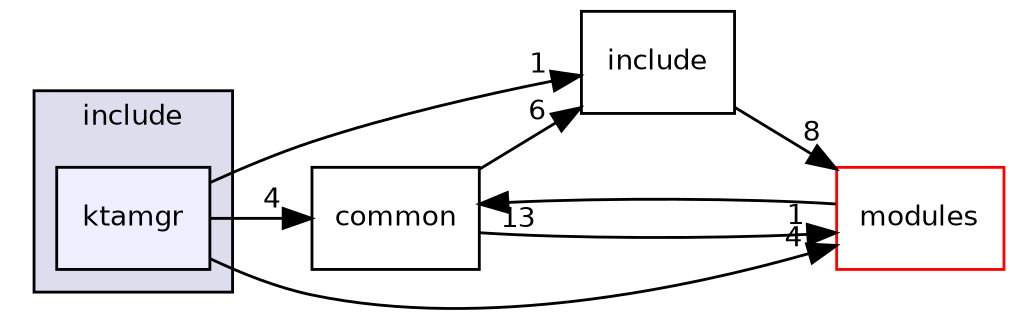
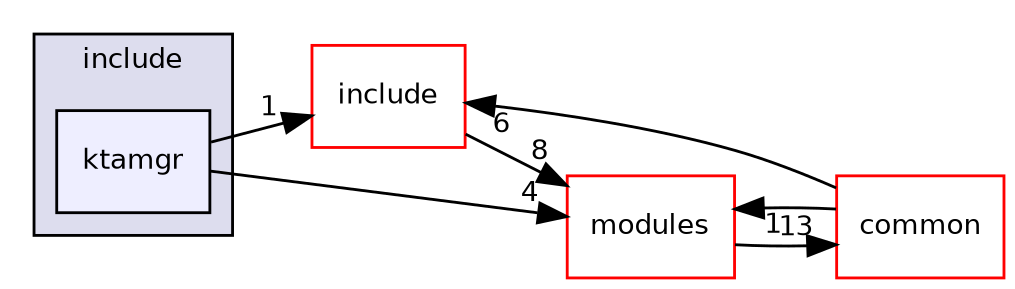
node "include": color black -> red
edge "ktamgr" -> "common": removed
node "common": color black -> red
